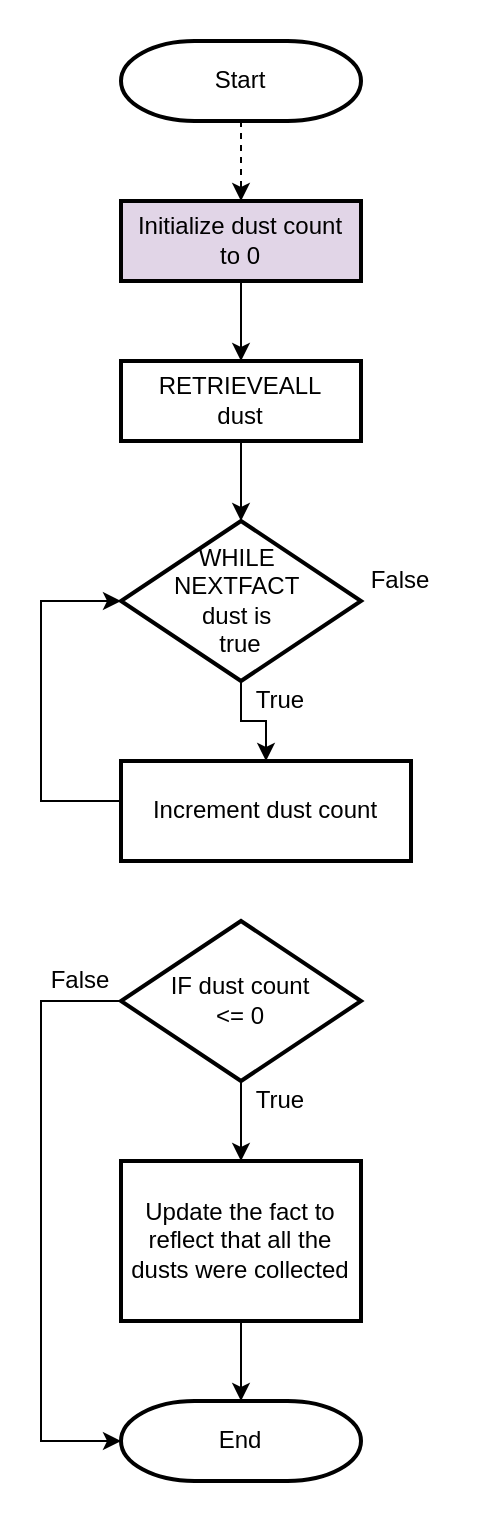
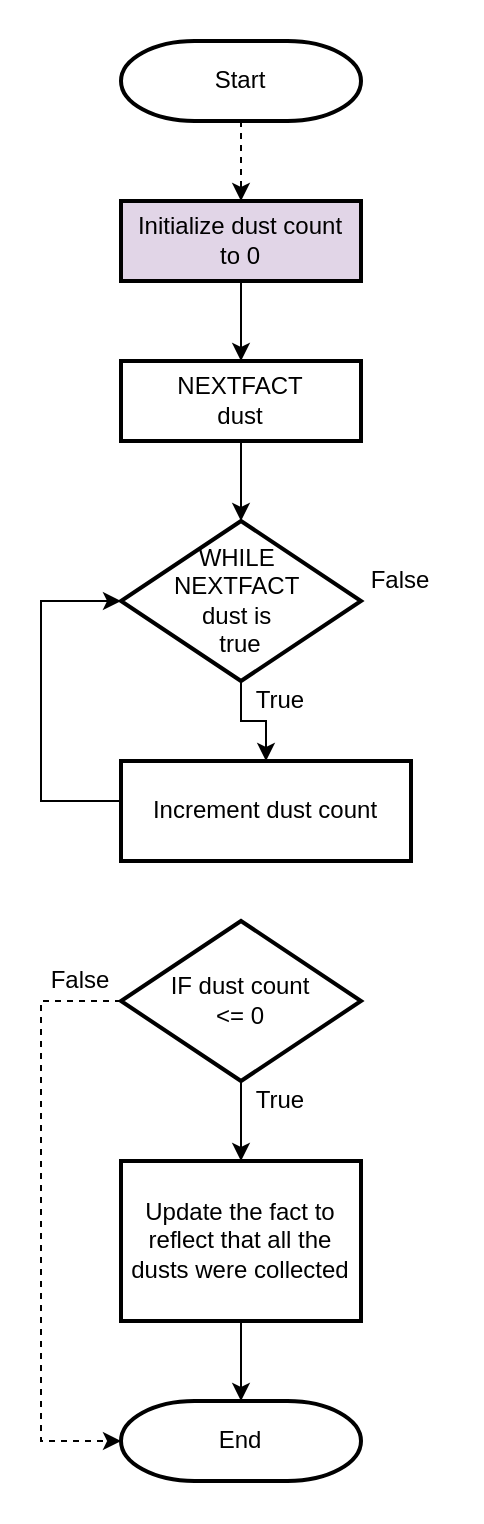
node "RETRIEVEALL dust": label "RETRIEVEALL dust" -> "NEXTFACT dust"
edge "IF dust count <= 0" -> "End": style solid -> dashed
